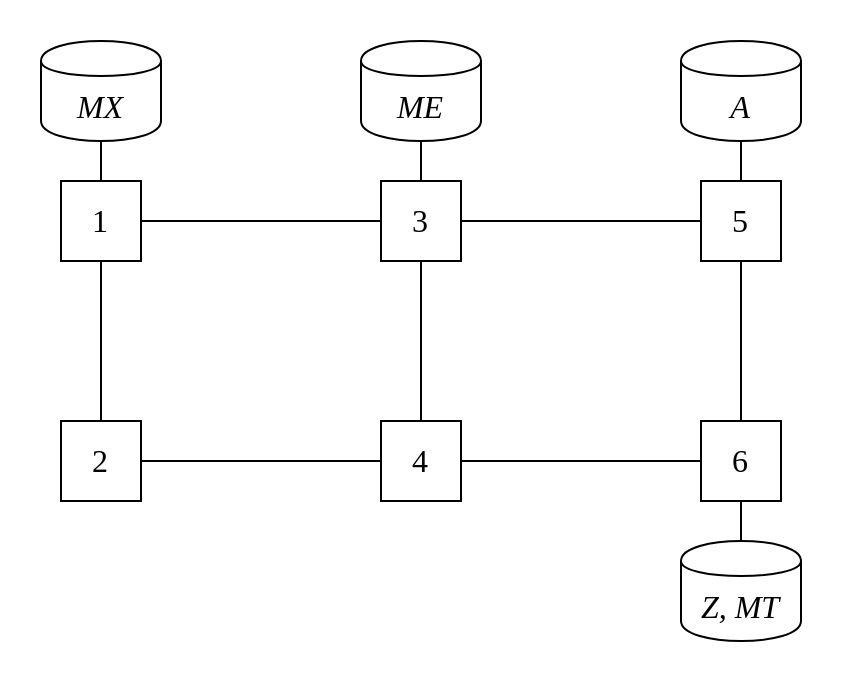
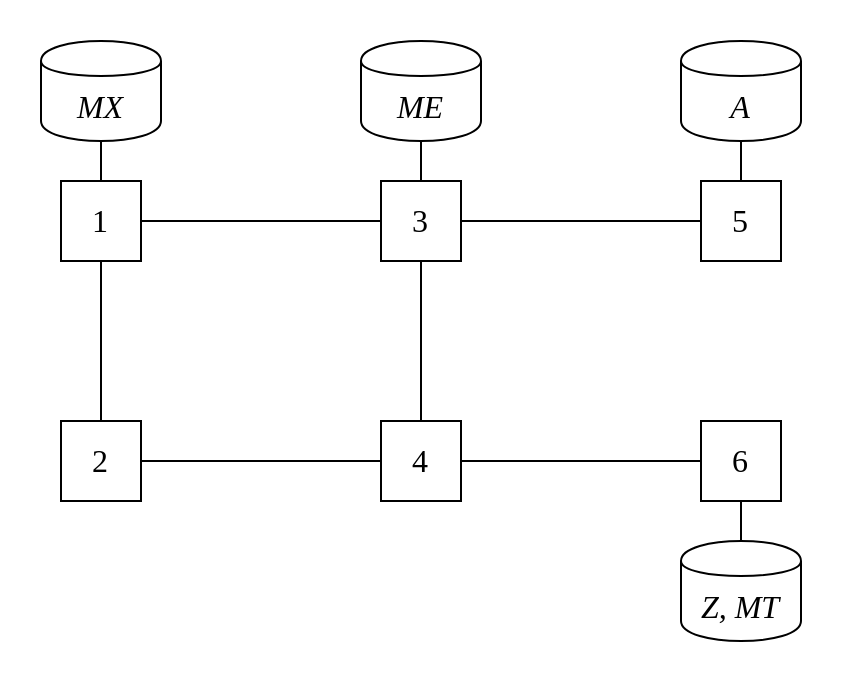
edge "5" -- "6": removed
